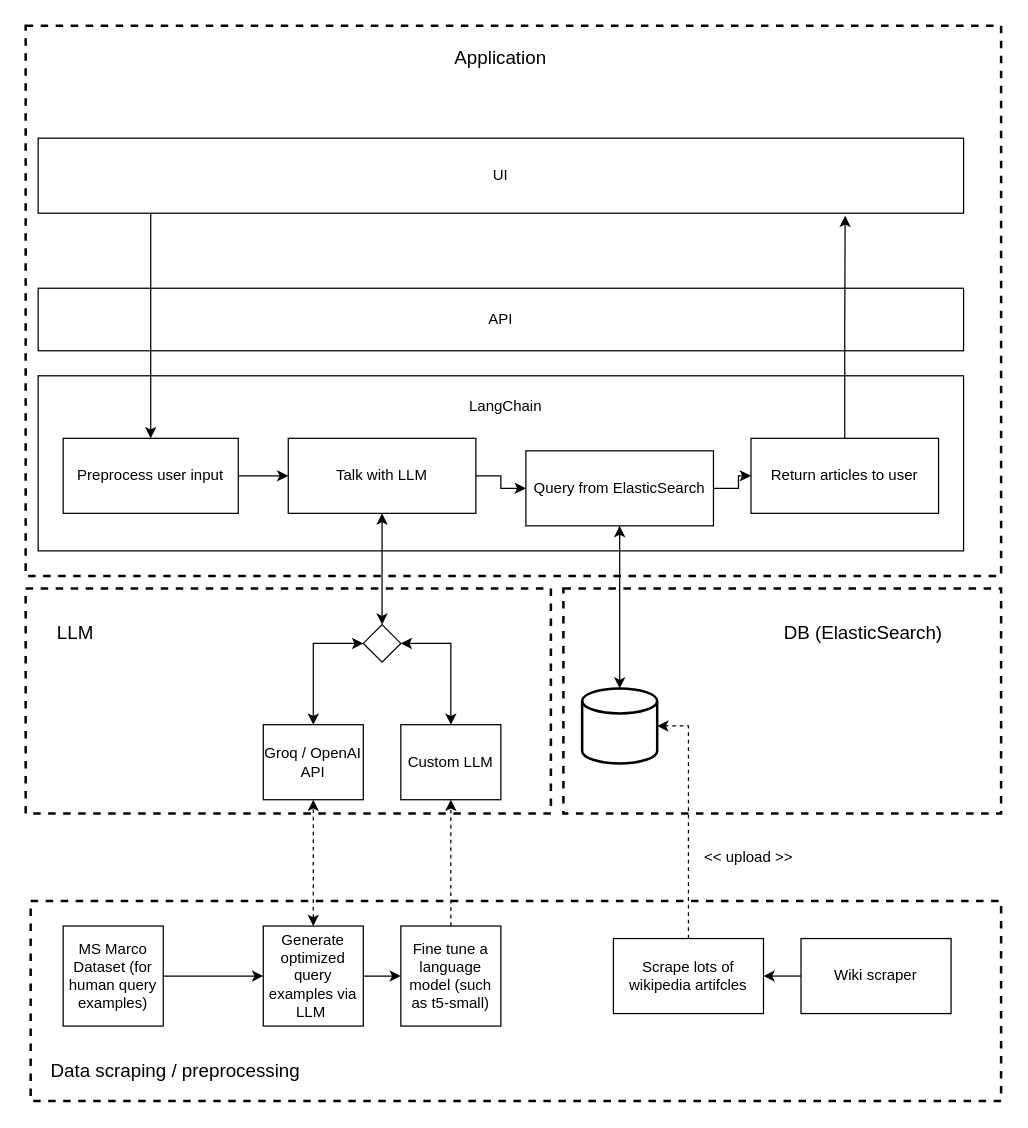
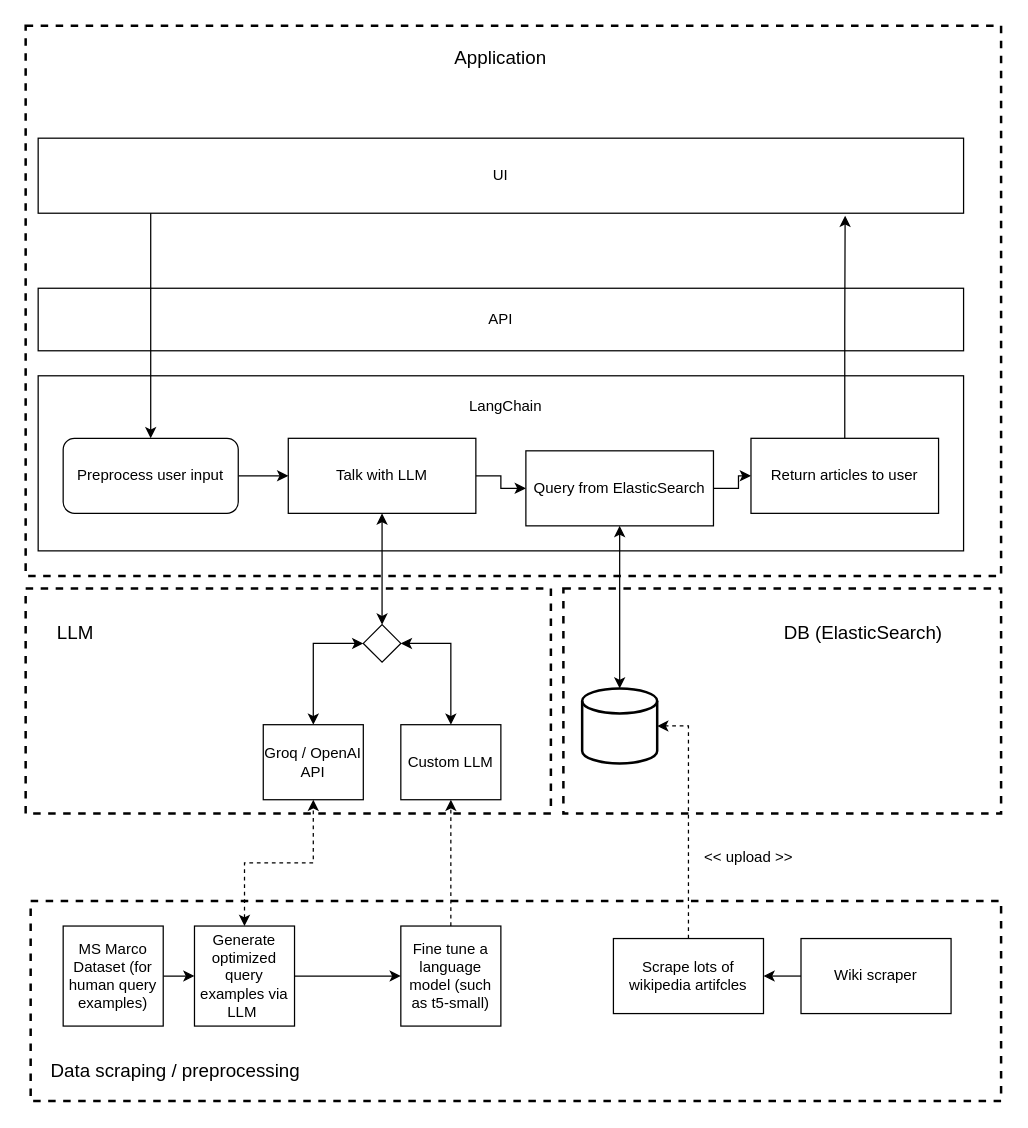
node "Preprocess user input": shape rectangle -> rounded rectangle
node "Generate optimized query examples via LLM": moved (313, 976) -> (244, 976)
